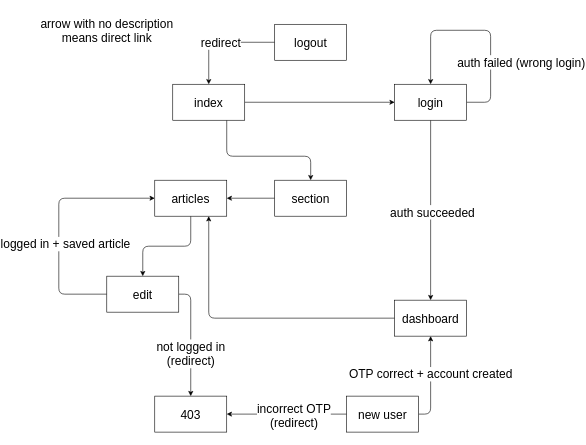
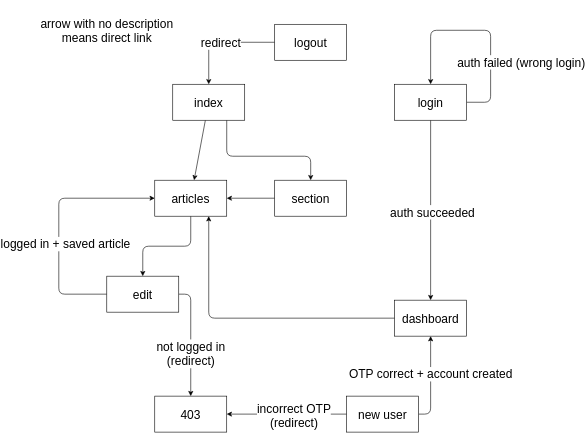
edge "index" -> "login": now "index" -> "articles"
